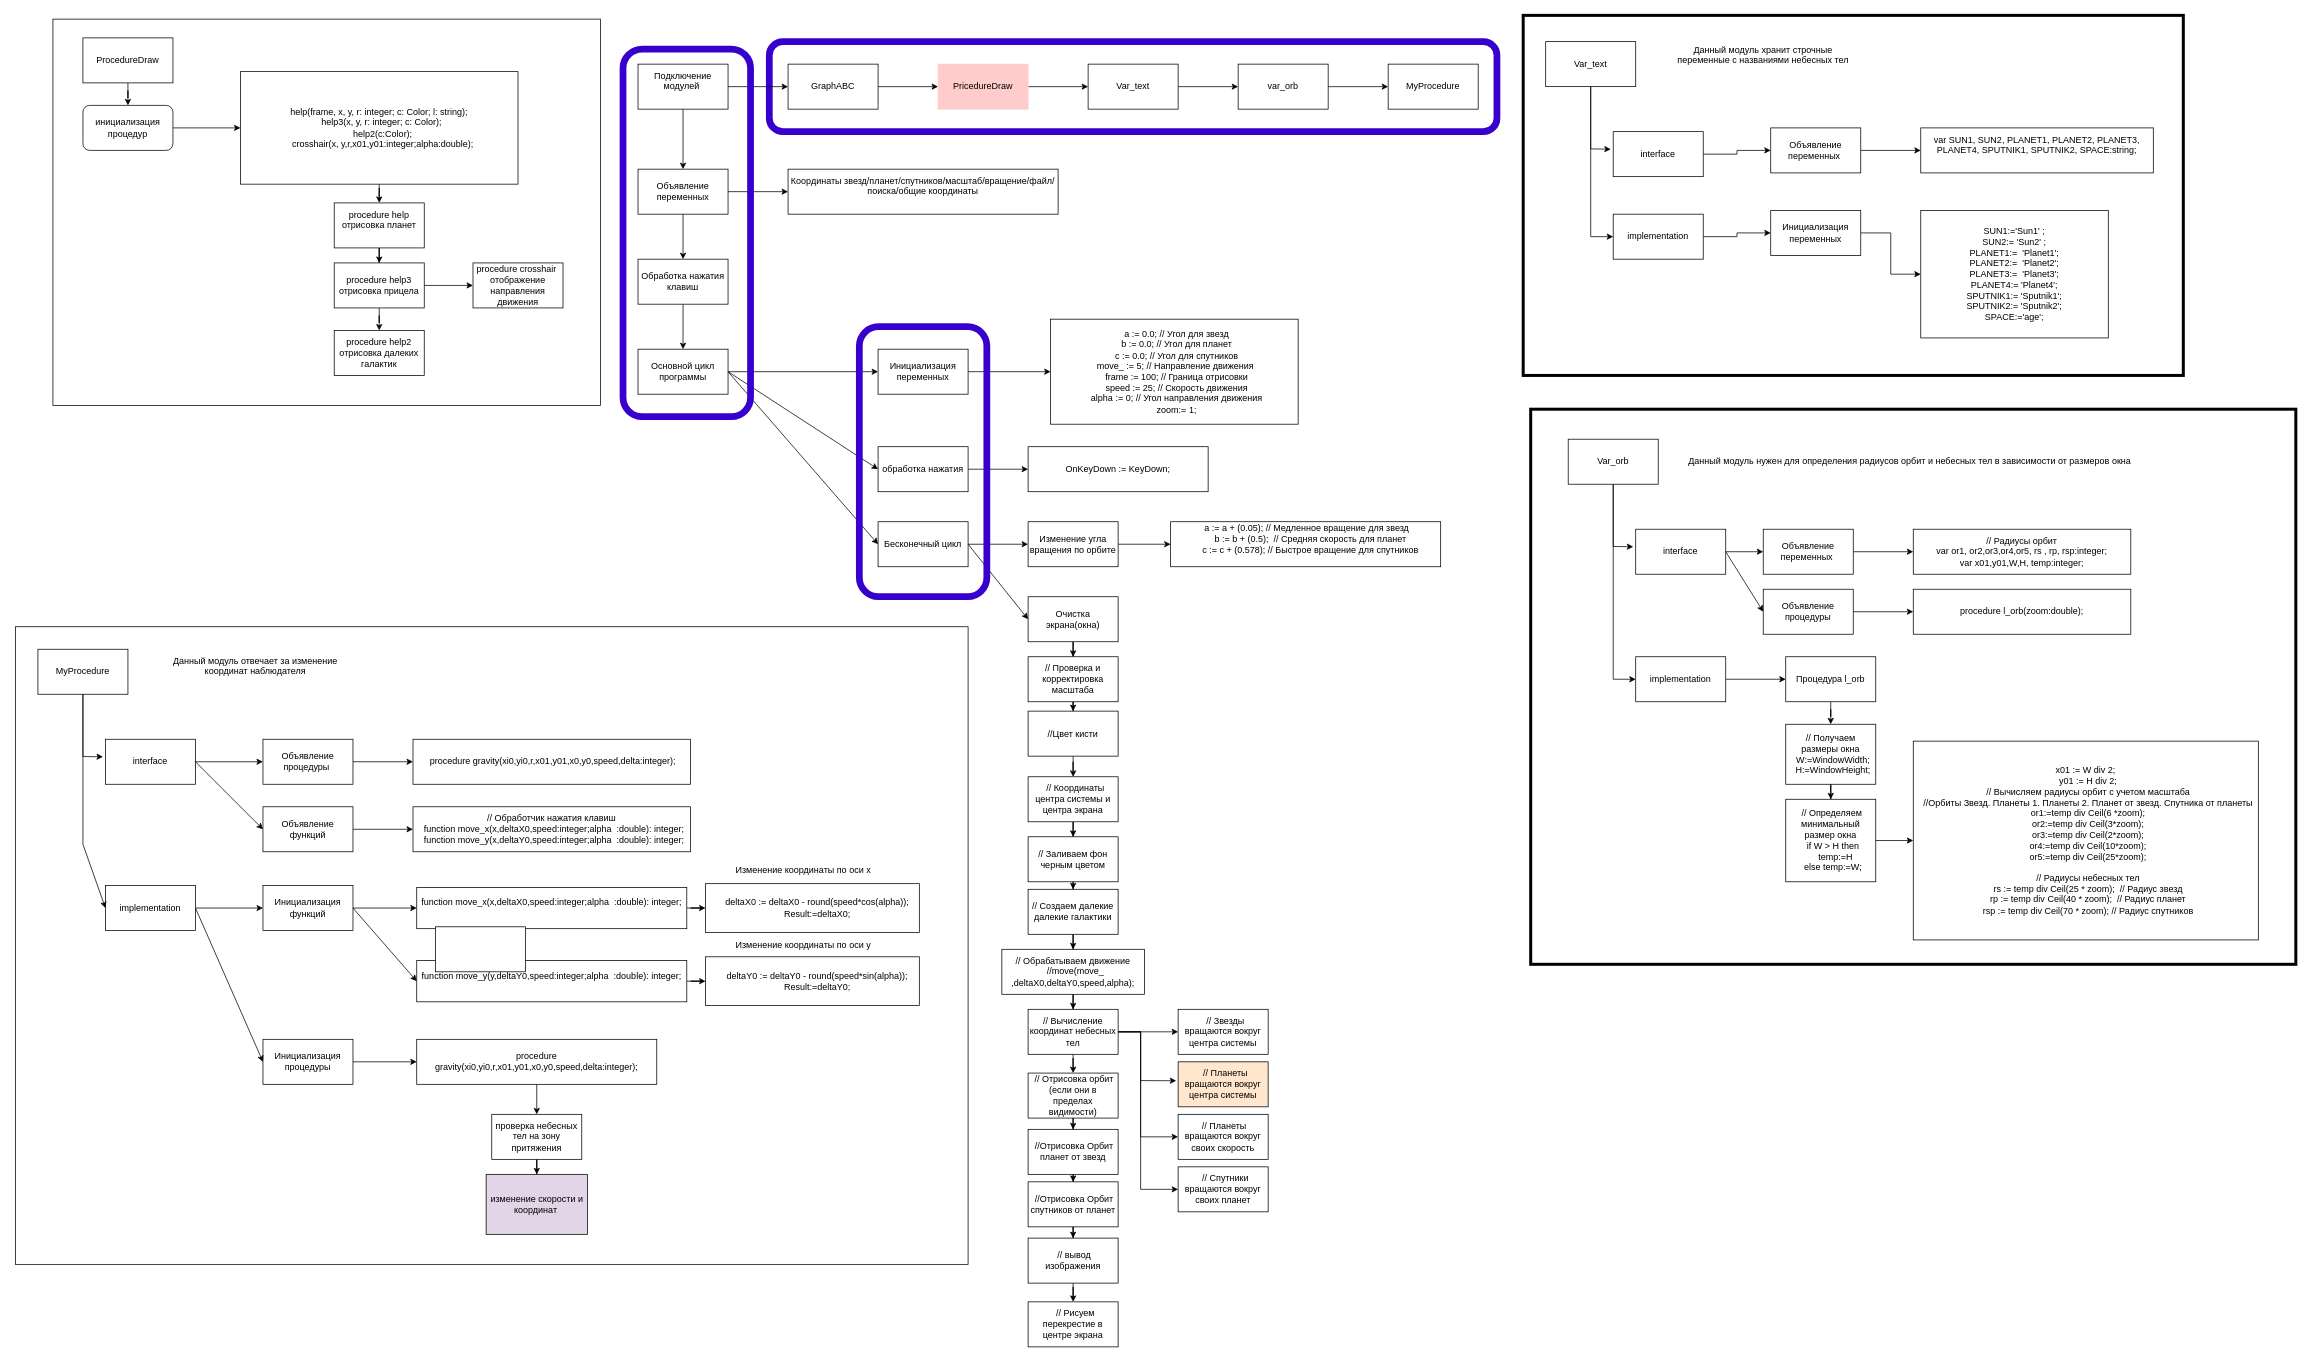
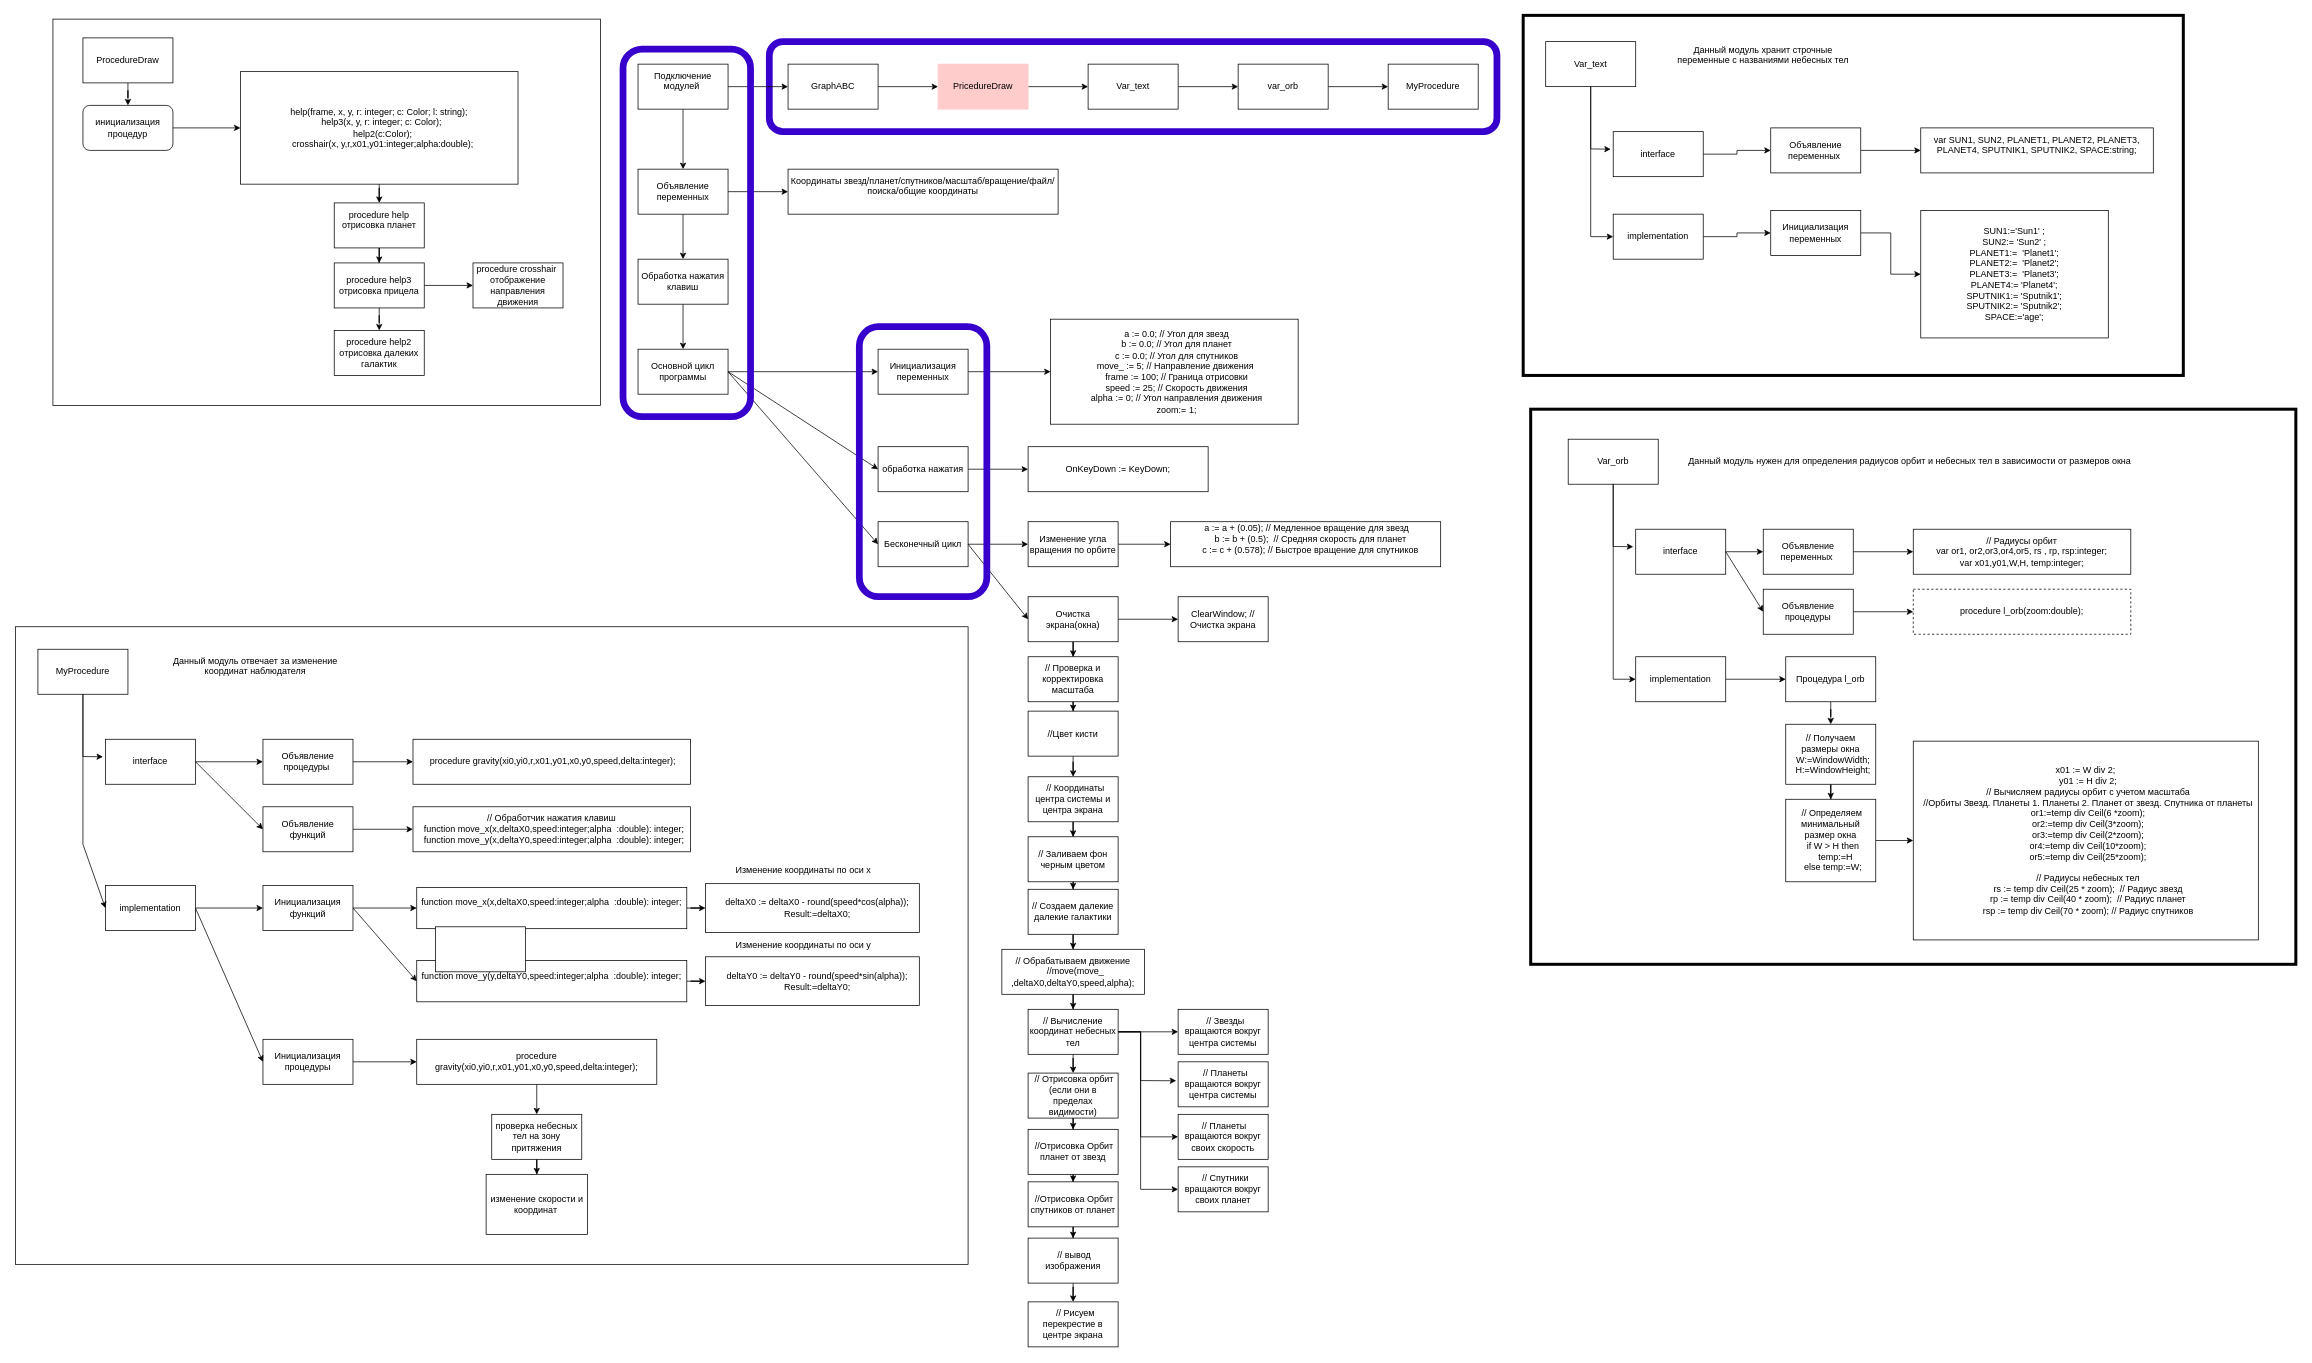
node "procedure l_orb(zoom:double);": style solid -> dashed
edge "Очистка экрана(окна)" -> "ClearWindow; // Очистка экрана": added
node "ClearWindow; // Очистка экрана": added
node "// Планеты вращаются вокруг центра системы": fillcolor #ffe6cc -> #ffffff
node "изменение скорости и координат": fillcolor #e1d5e7 -> #ffffff
